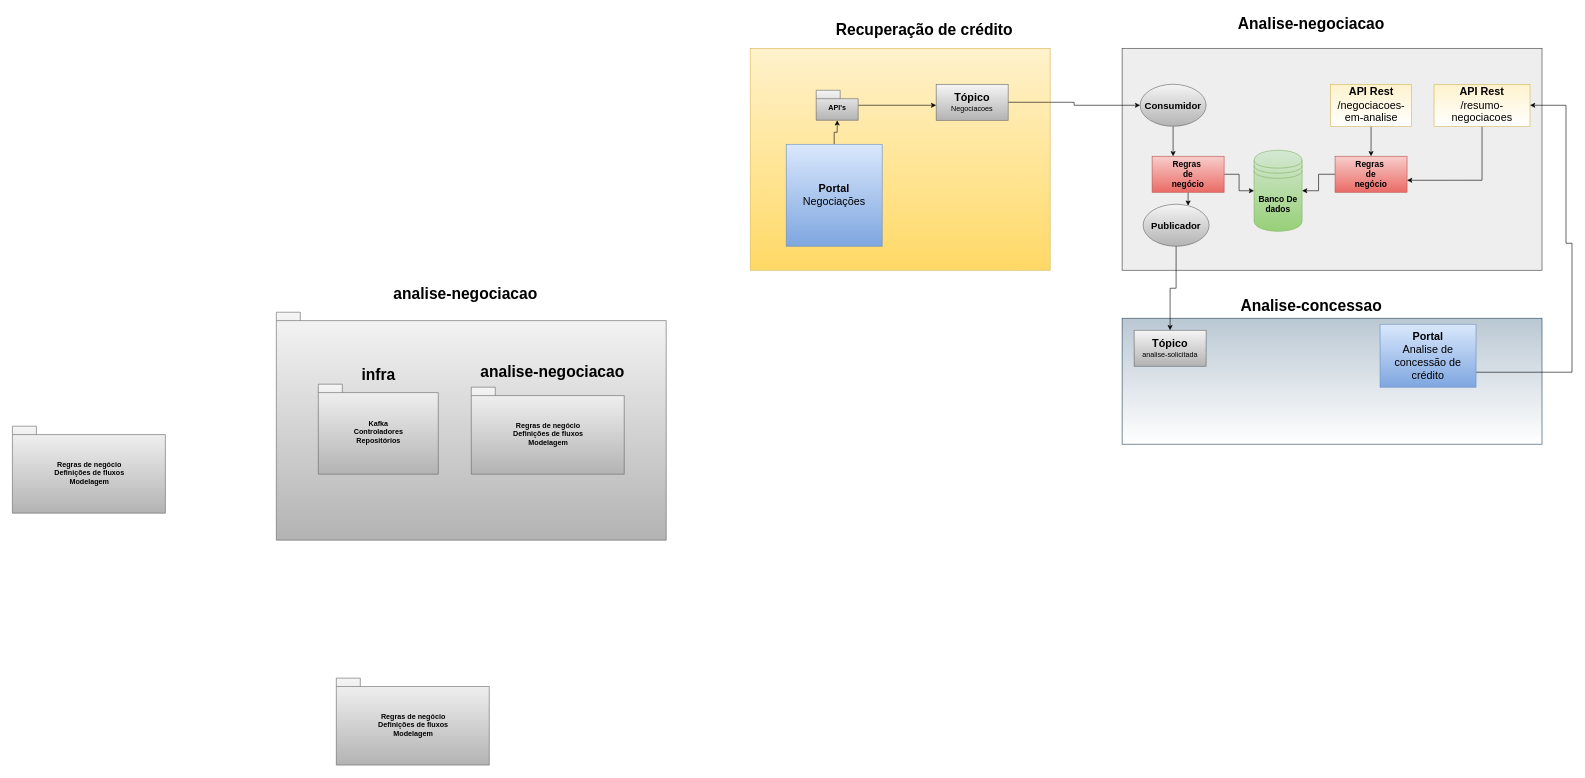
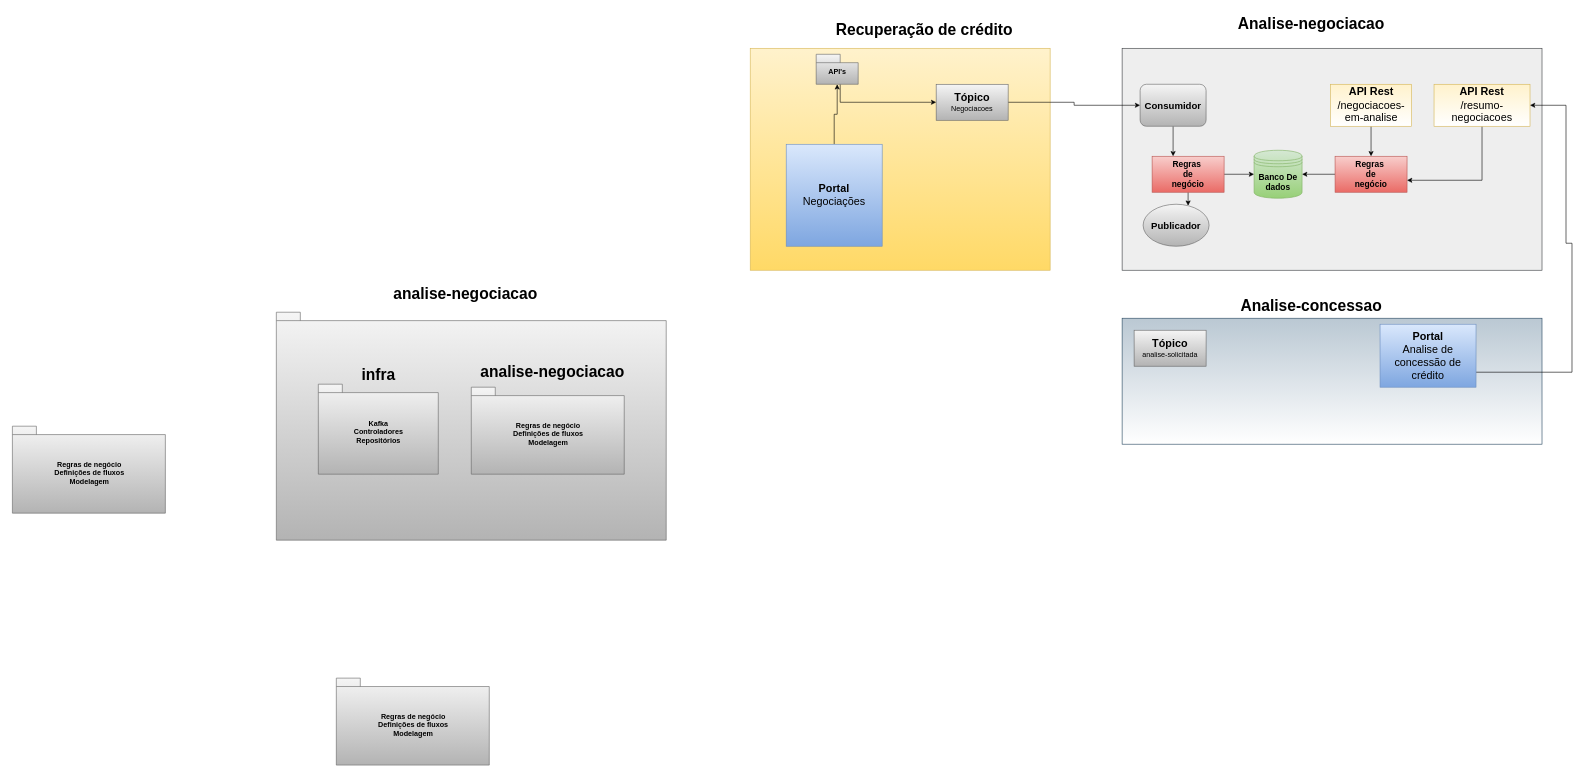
node "API's": moved (837, 105) -> (837, 69)
node "Consumidor": shape ellipse -> rounded rectangle
node "Banco De dados": size 48x81 -> 48x48
edge "Publicador" -> "Tópico analise-solicitada": removed
